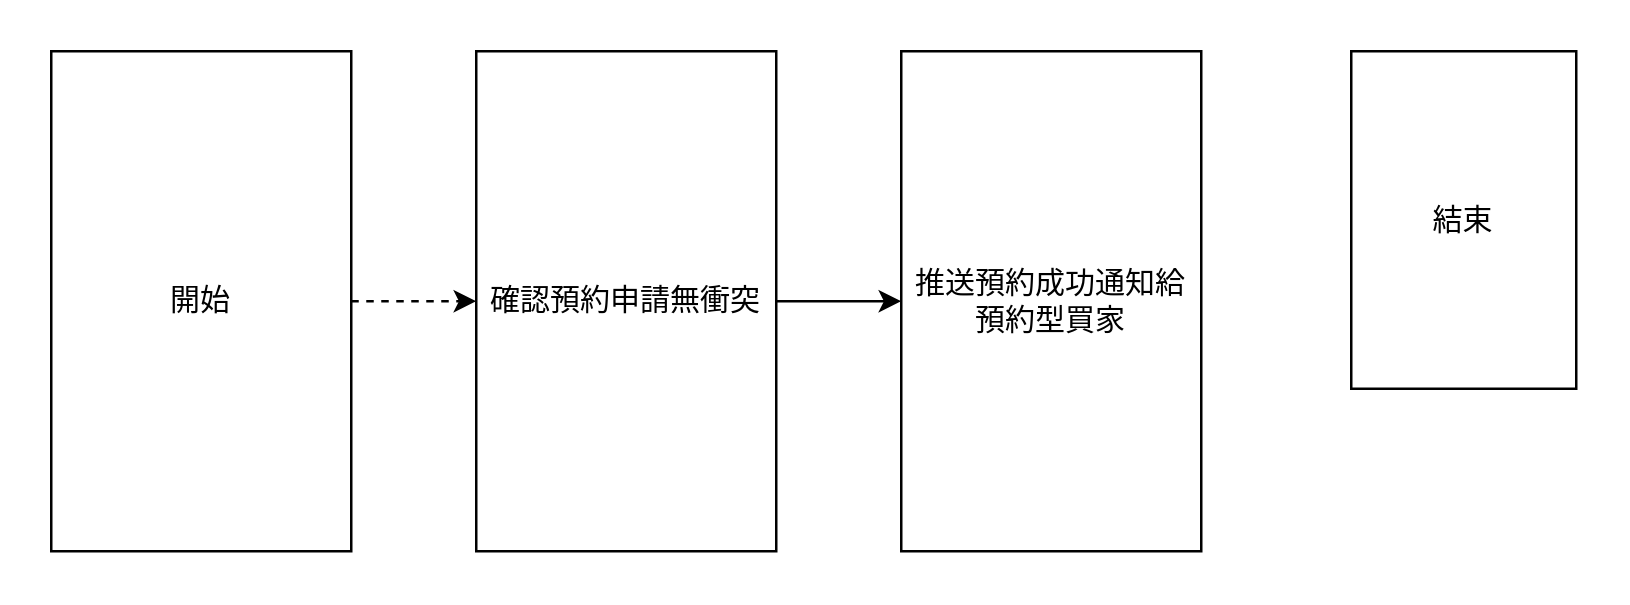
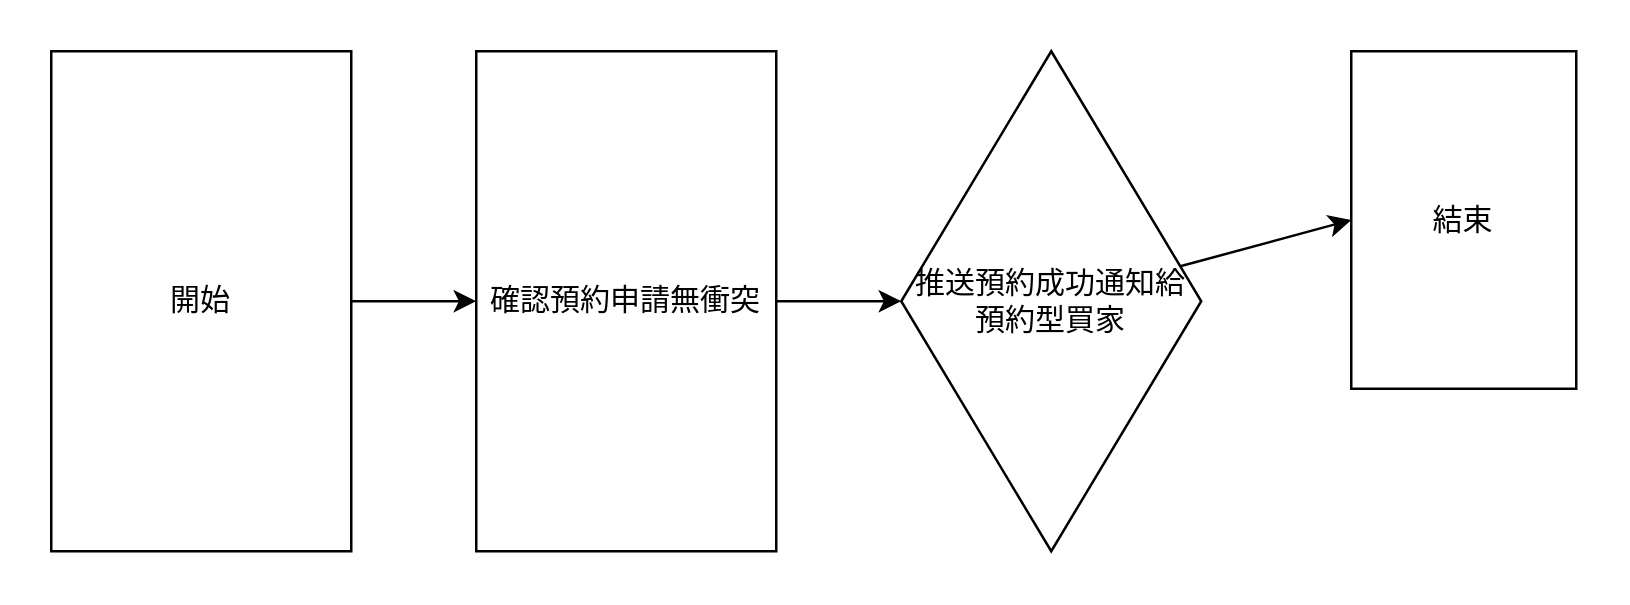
edge "推送預約成功通知給預約型買家" -> "結束": added
edge "開始" -> "確認預約申請無衝突": style dashed -> solid
node "推送預約成功通知給預約型買家": shape rectangle -> diamond
